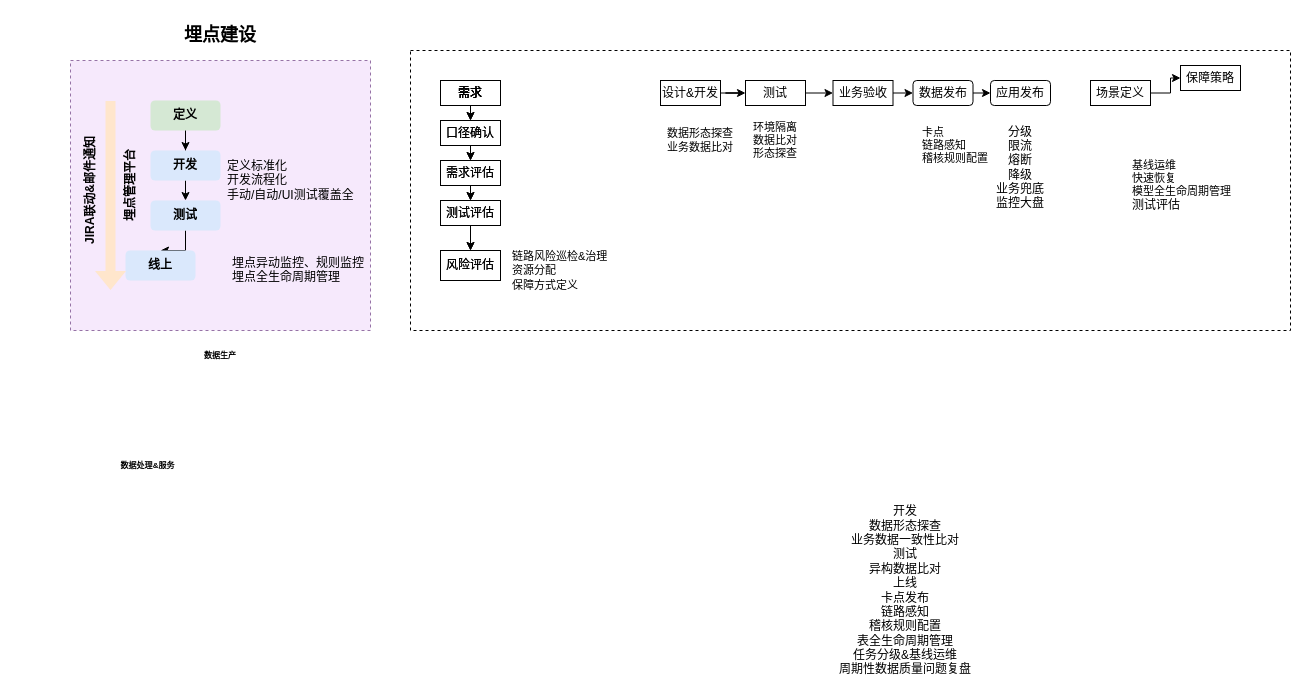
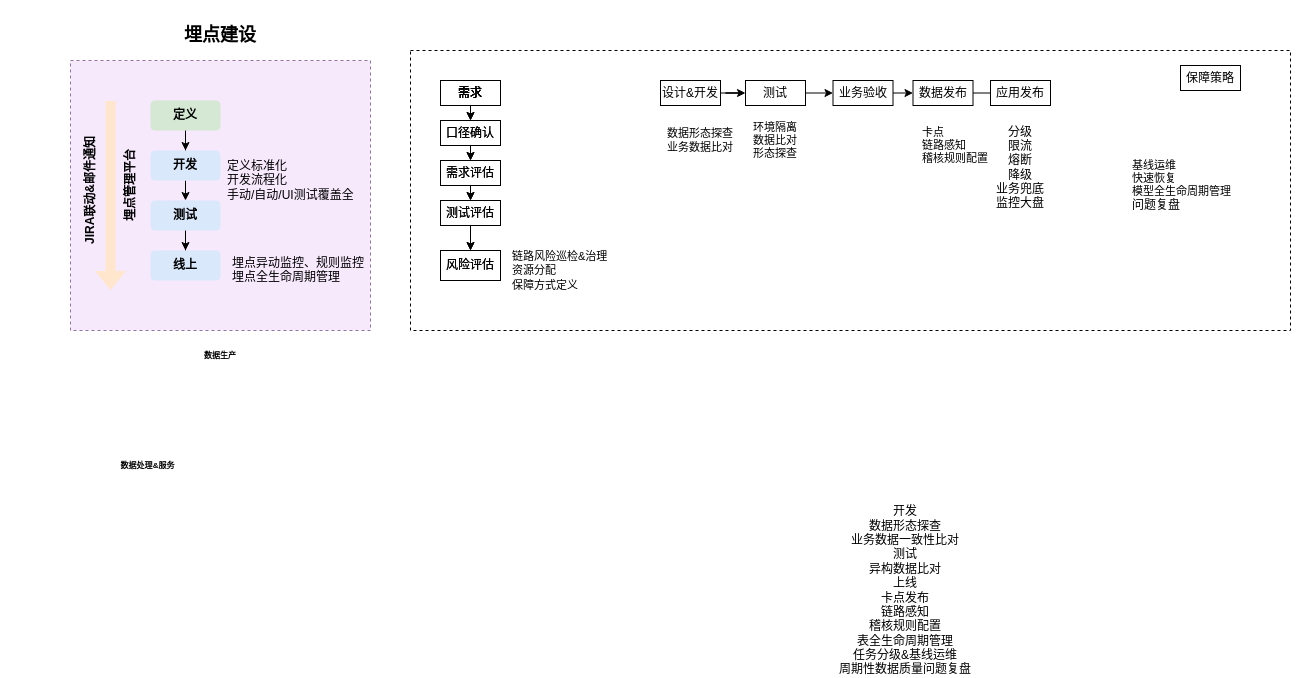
node "数据发布": shape rounded rectangle -> rectangle
edge "数据发布" -> "应用发布": arrowhead classic -> none
node "应用发布": shape rounded rectangle -> rectangle
node "场景定义": removed
edge "场景定义" -> "保障策略": removed
node "基线运维 快速恢复 模型全生命周期管理 测试评估": label "基线运维 快速恢复 模型全生命周期管理 测试评估" -> "基线运维 快速恢复 模型全生命周期管理 问题复盘"
node "线上": moved (161, 266) -> (186, 266)
